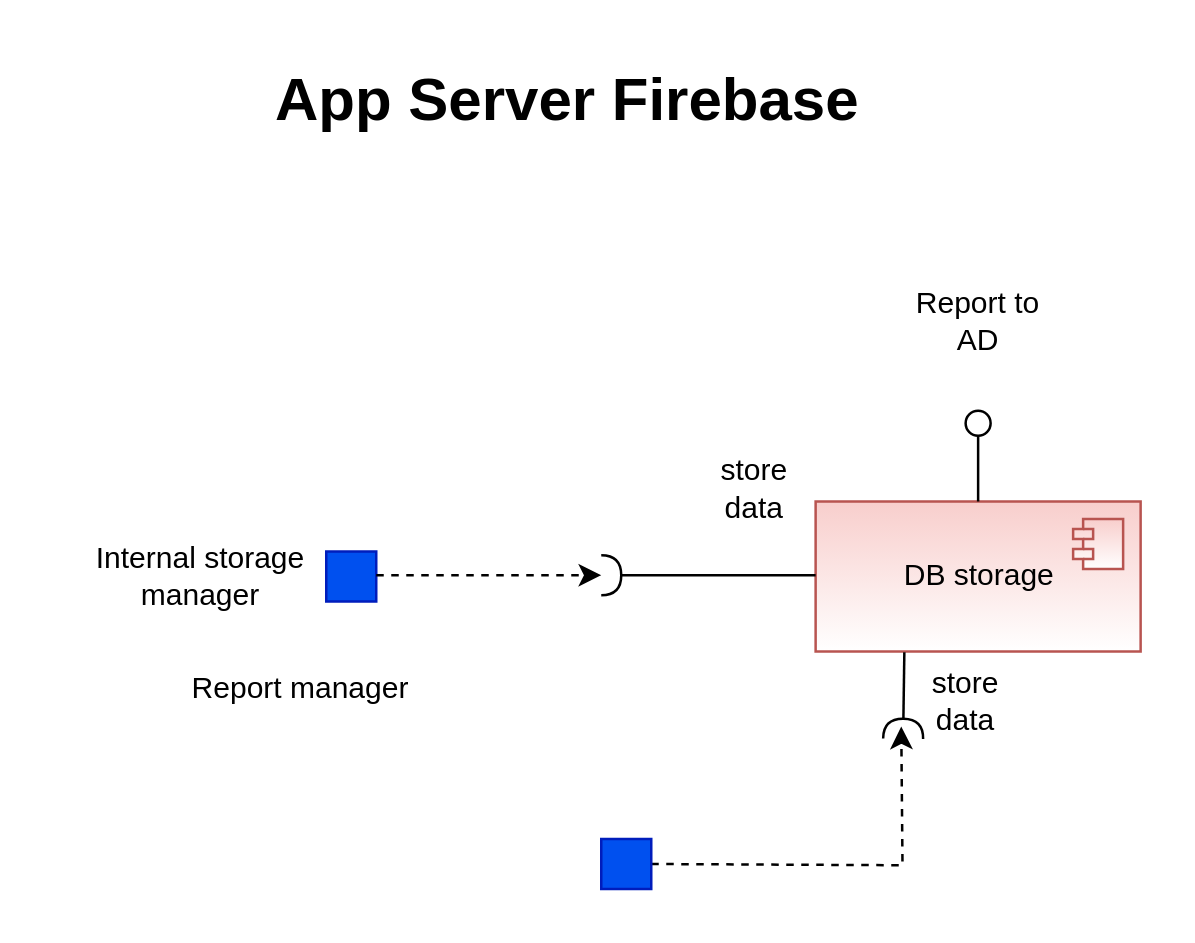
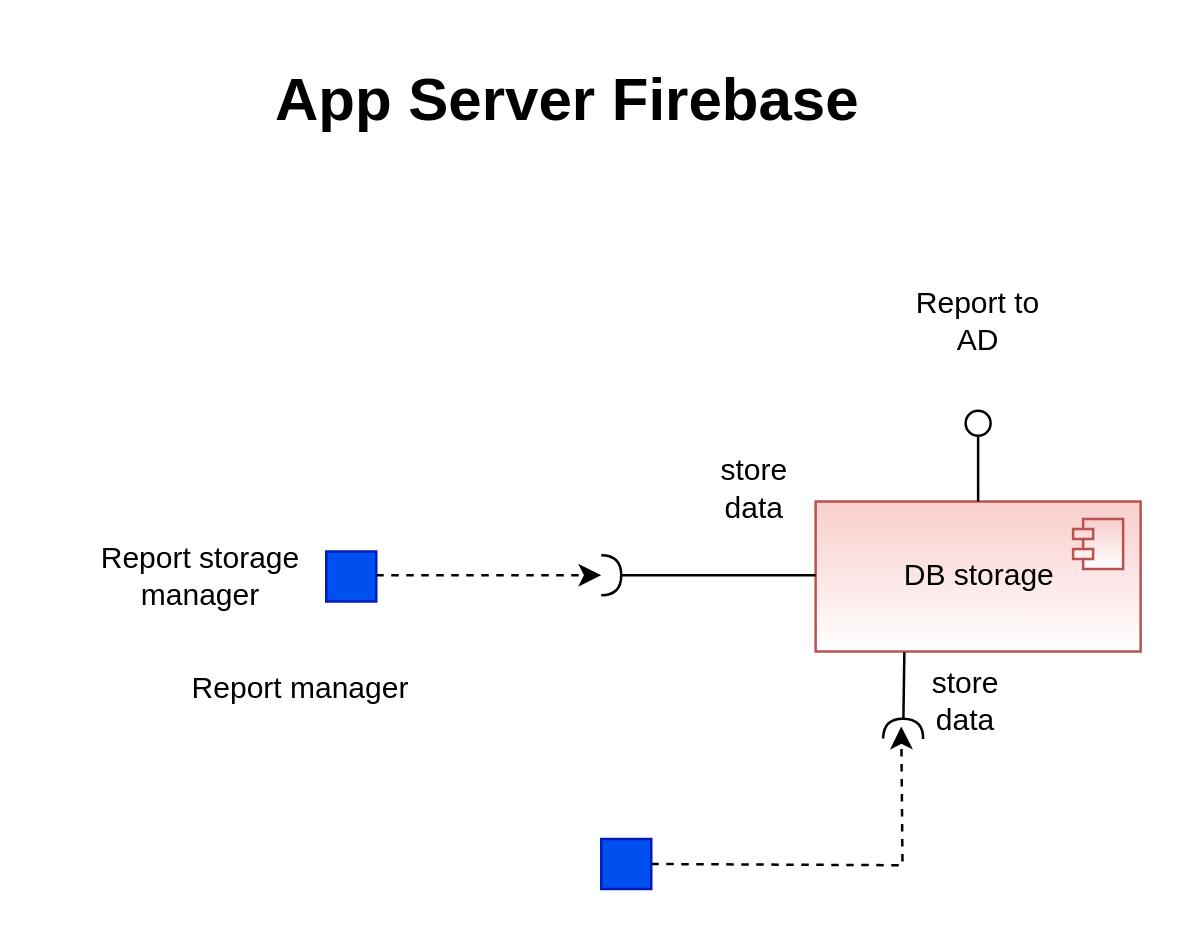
node "Internal storage manager": label "Internal storage manager" -> "Report storage manager"
